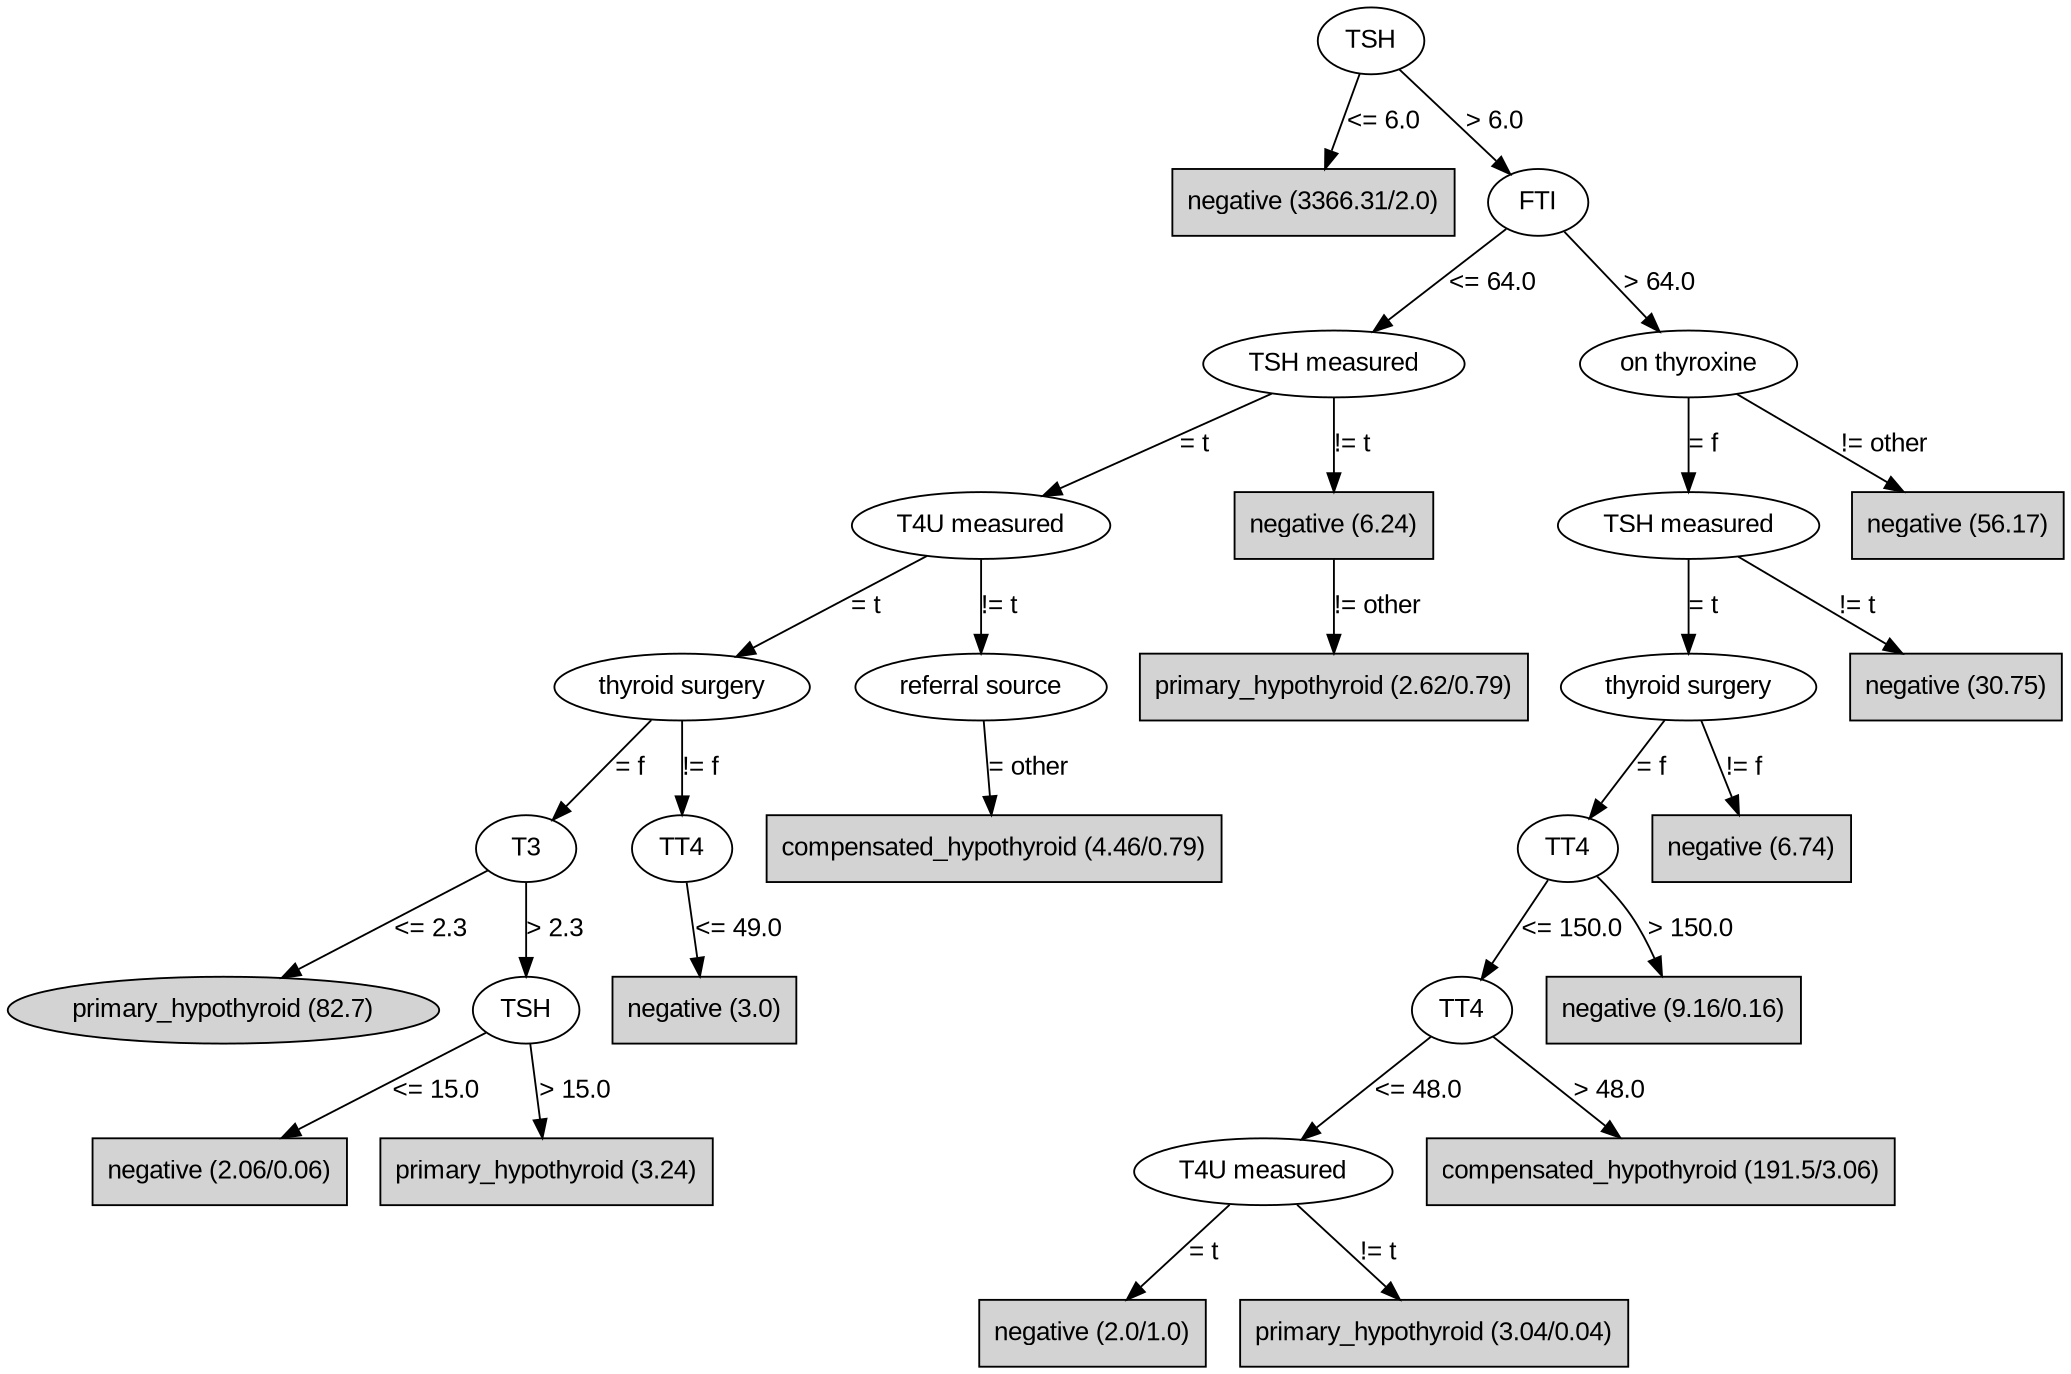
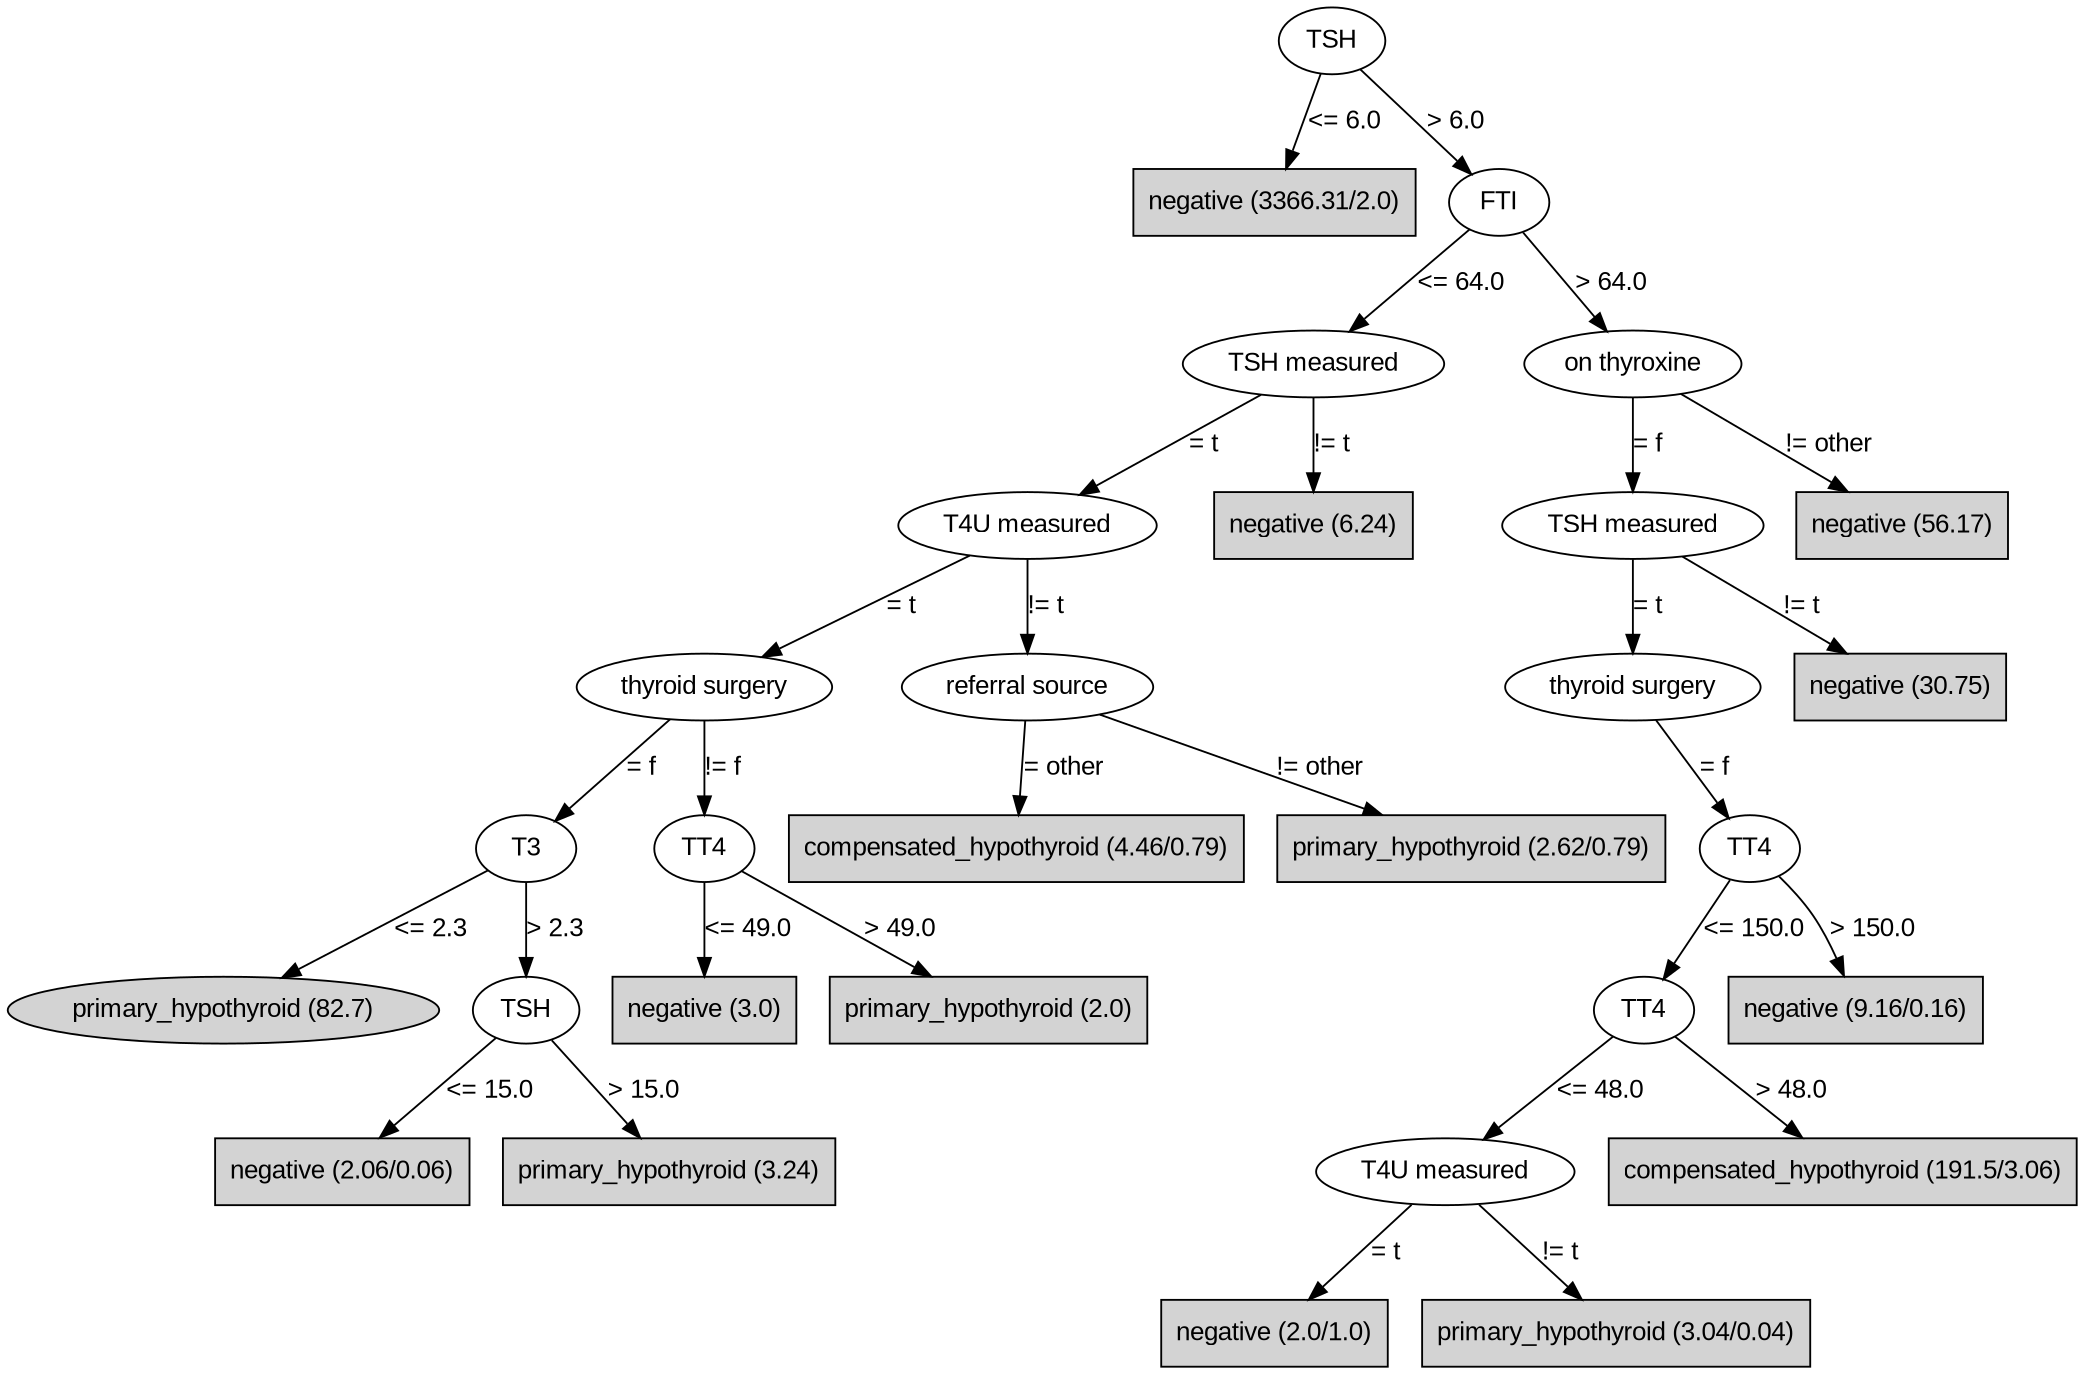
edge "negative (6.24)" -> "primary_hypothyroid (2.62/0.79)": now "referral source" -> "primary_hypothyroid (2.62/0.79)"
node "negative (6.74)": removed
node "primary_hypothyroid (2.0)": added
